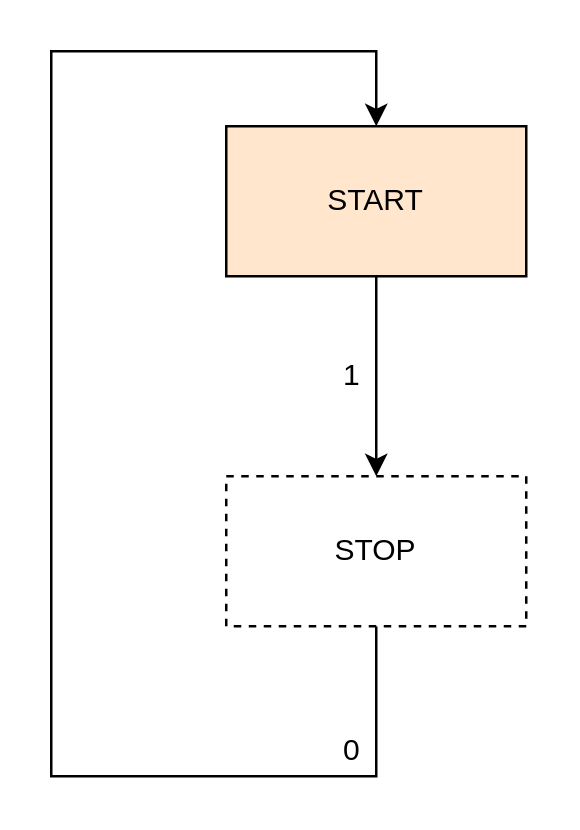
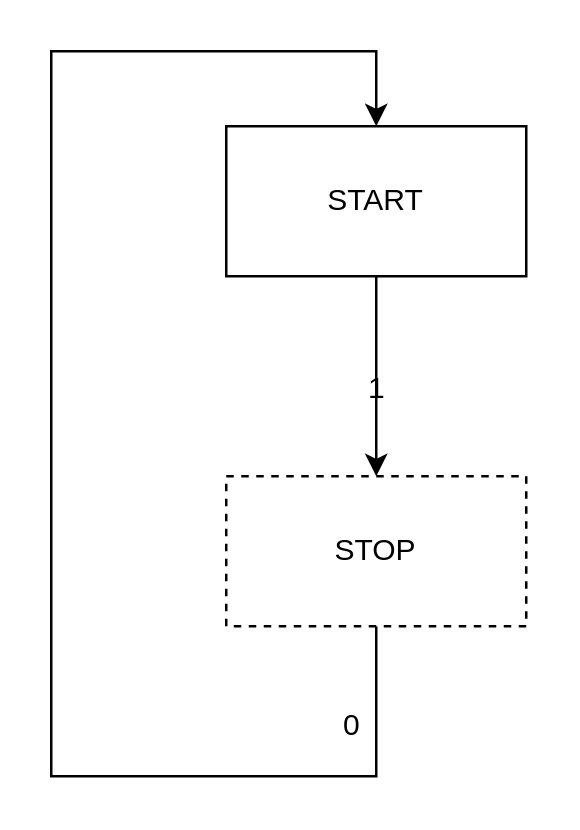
node "START": fillcolor #ffe6cc -> #ffffff
node "1": moved (351, 376) -> (376, 389)
node "0": moved (351, 751) -> (351, 726)
